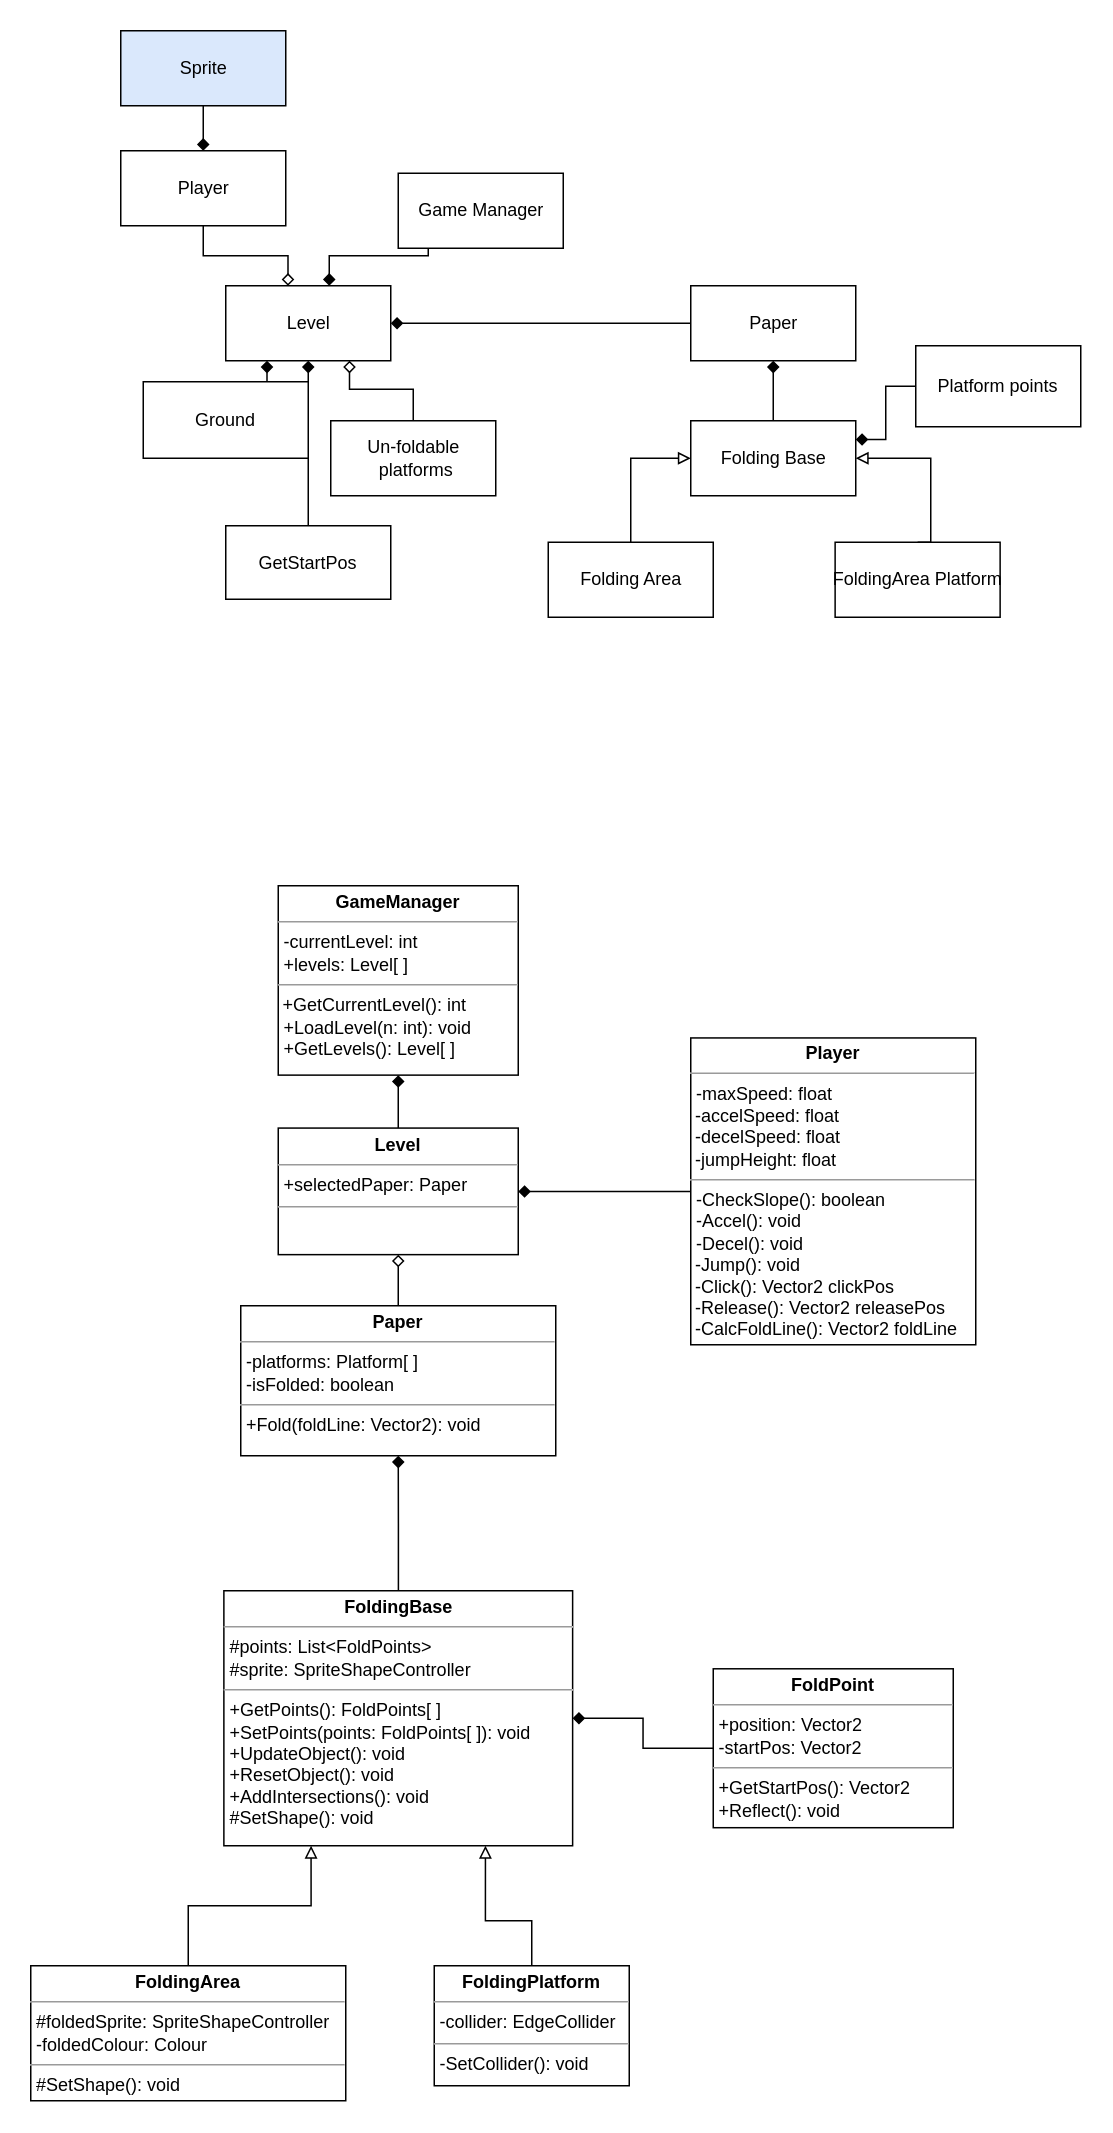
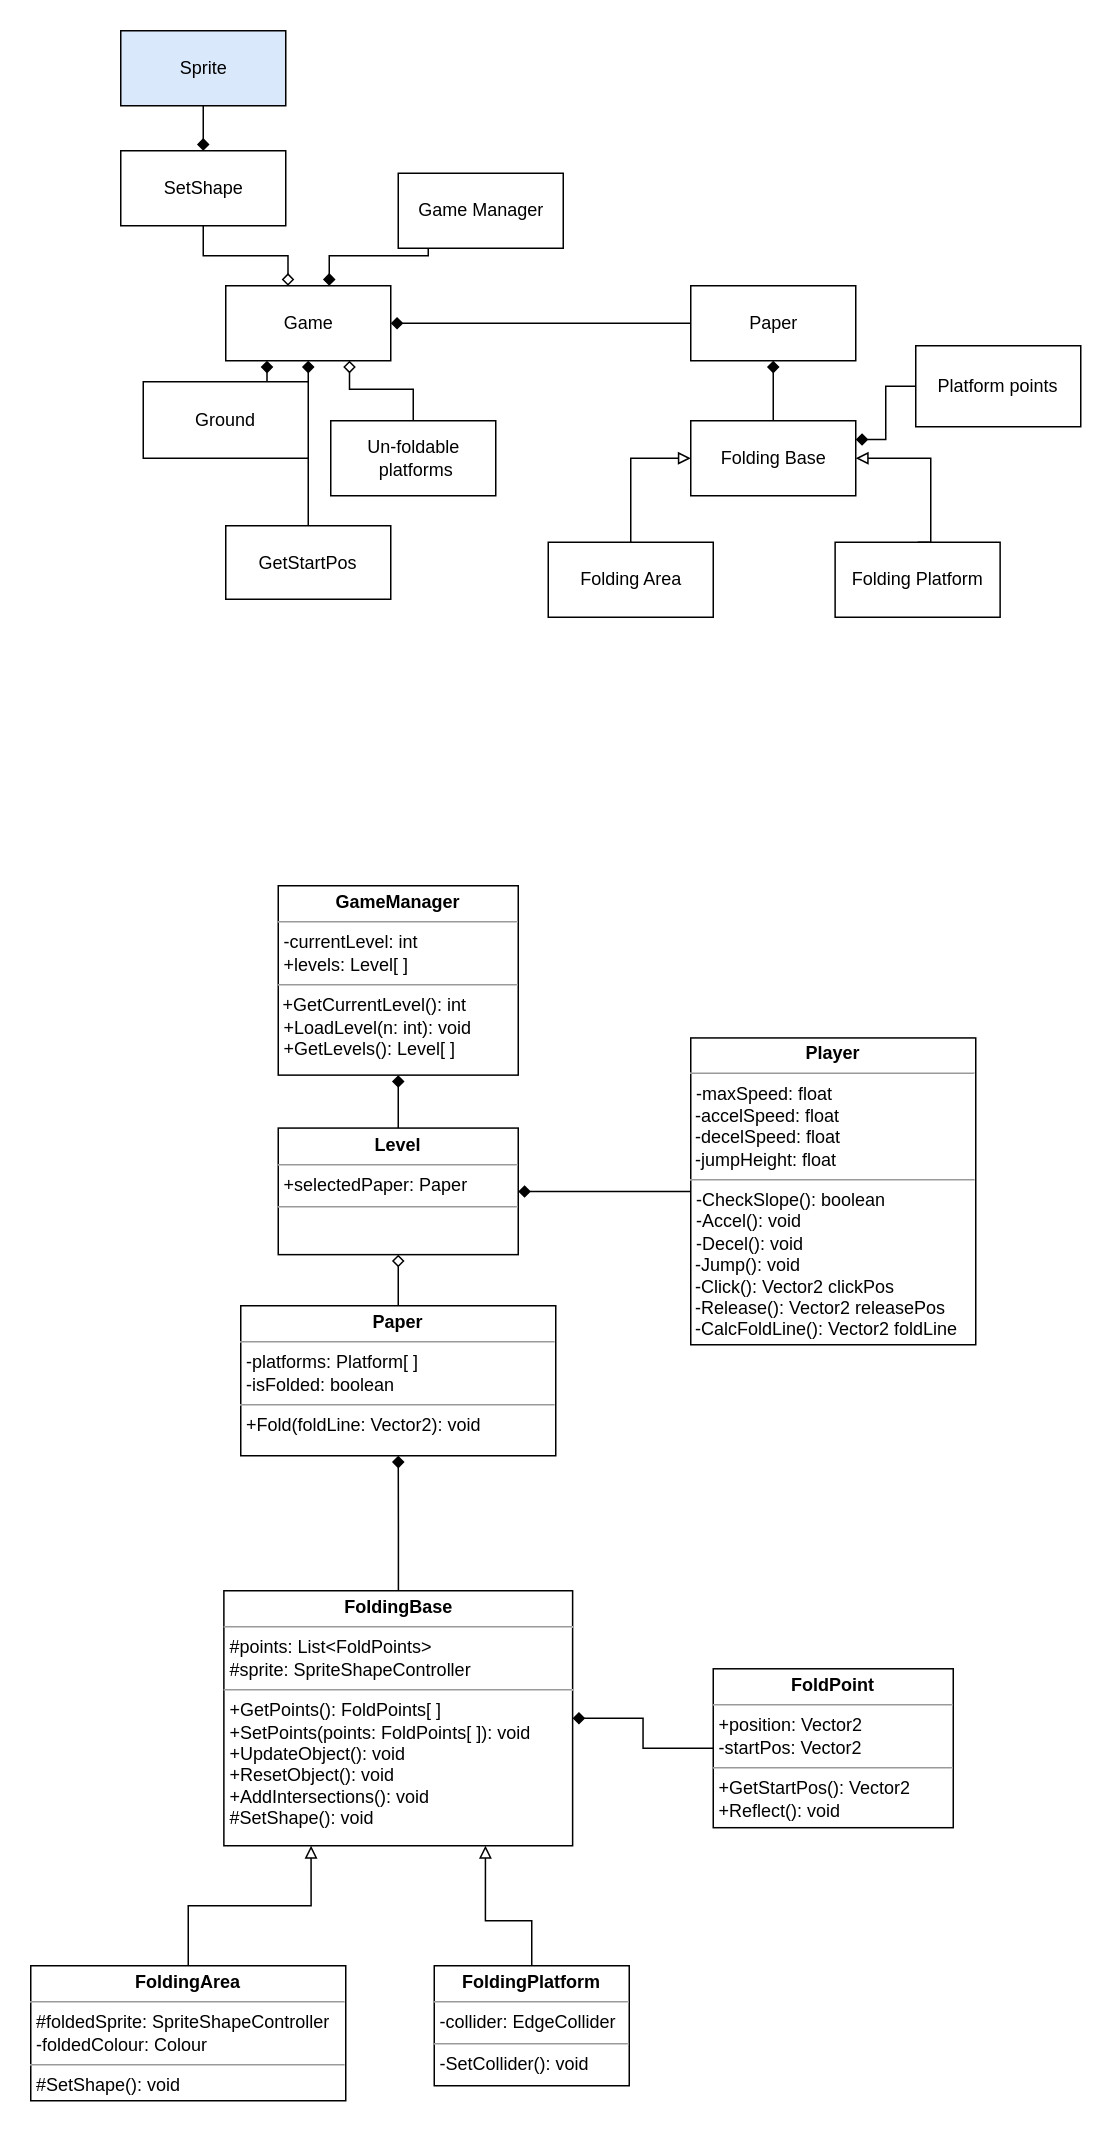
node "Player": label "Player" -> "SetShape"
node "Level": label "Level" -> "Game"
node "FoldingArea Platform": label "FoldingArea Platform" -> "Folding Platform"
